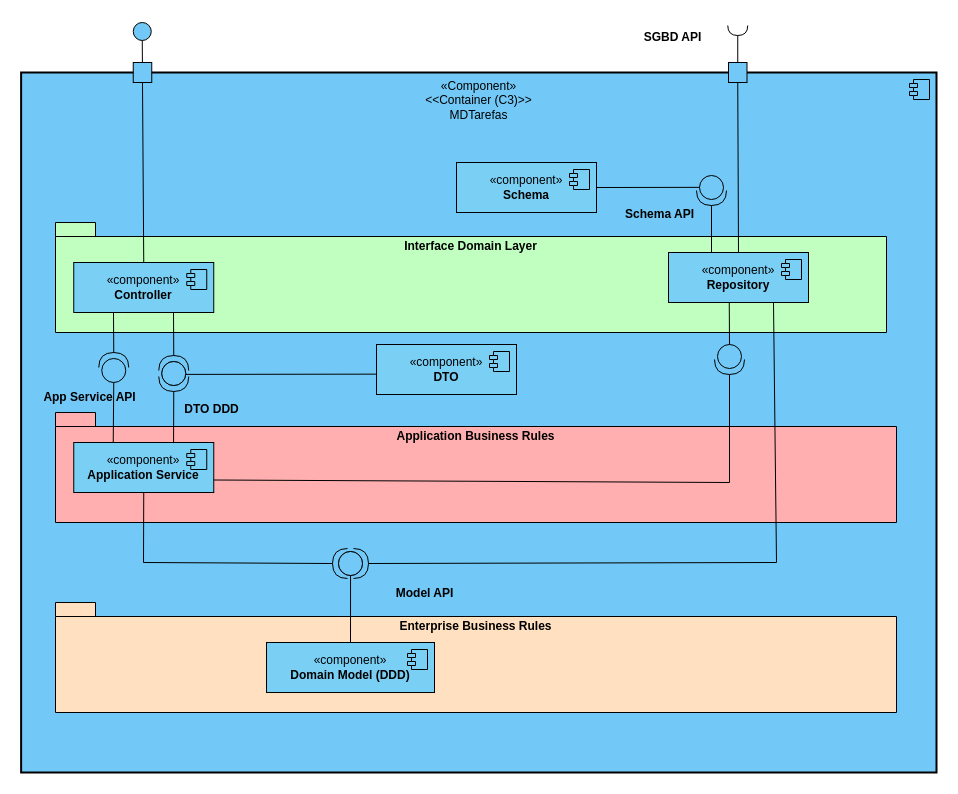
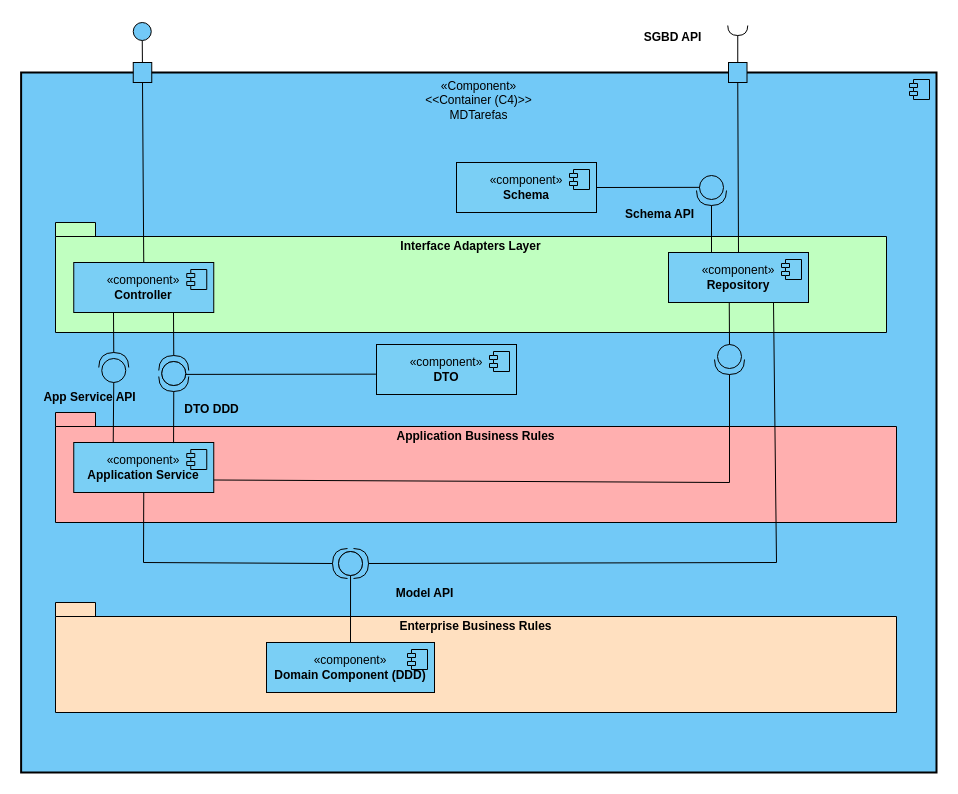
node "«Component» <<Container (C3)>> MDTarefas": label "«Component» <<Container (C3)>> MDTarefas" -> "«Component» <<Container (C4)>> MDTarefas"
node "Interface Domain Layer": label "Interface Domain Layer" -> "Interface Adapters Layer"
node "«component» Domain Model (DDD)": label "«component» Domain Model (DDD)" -> "«component» Domain Component (DDD)"
